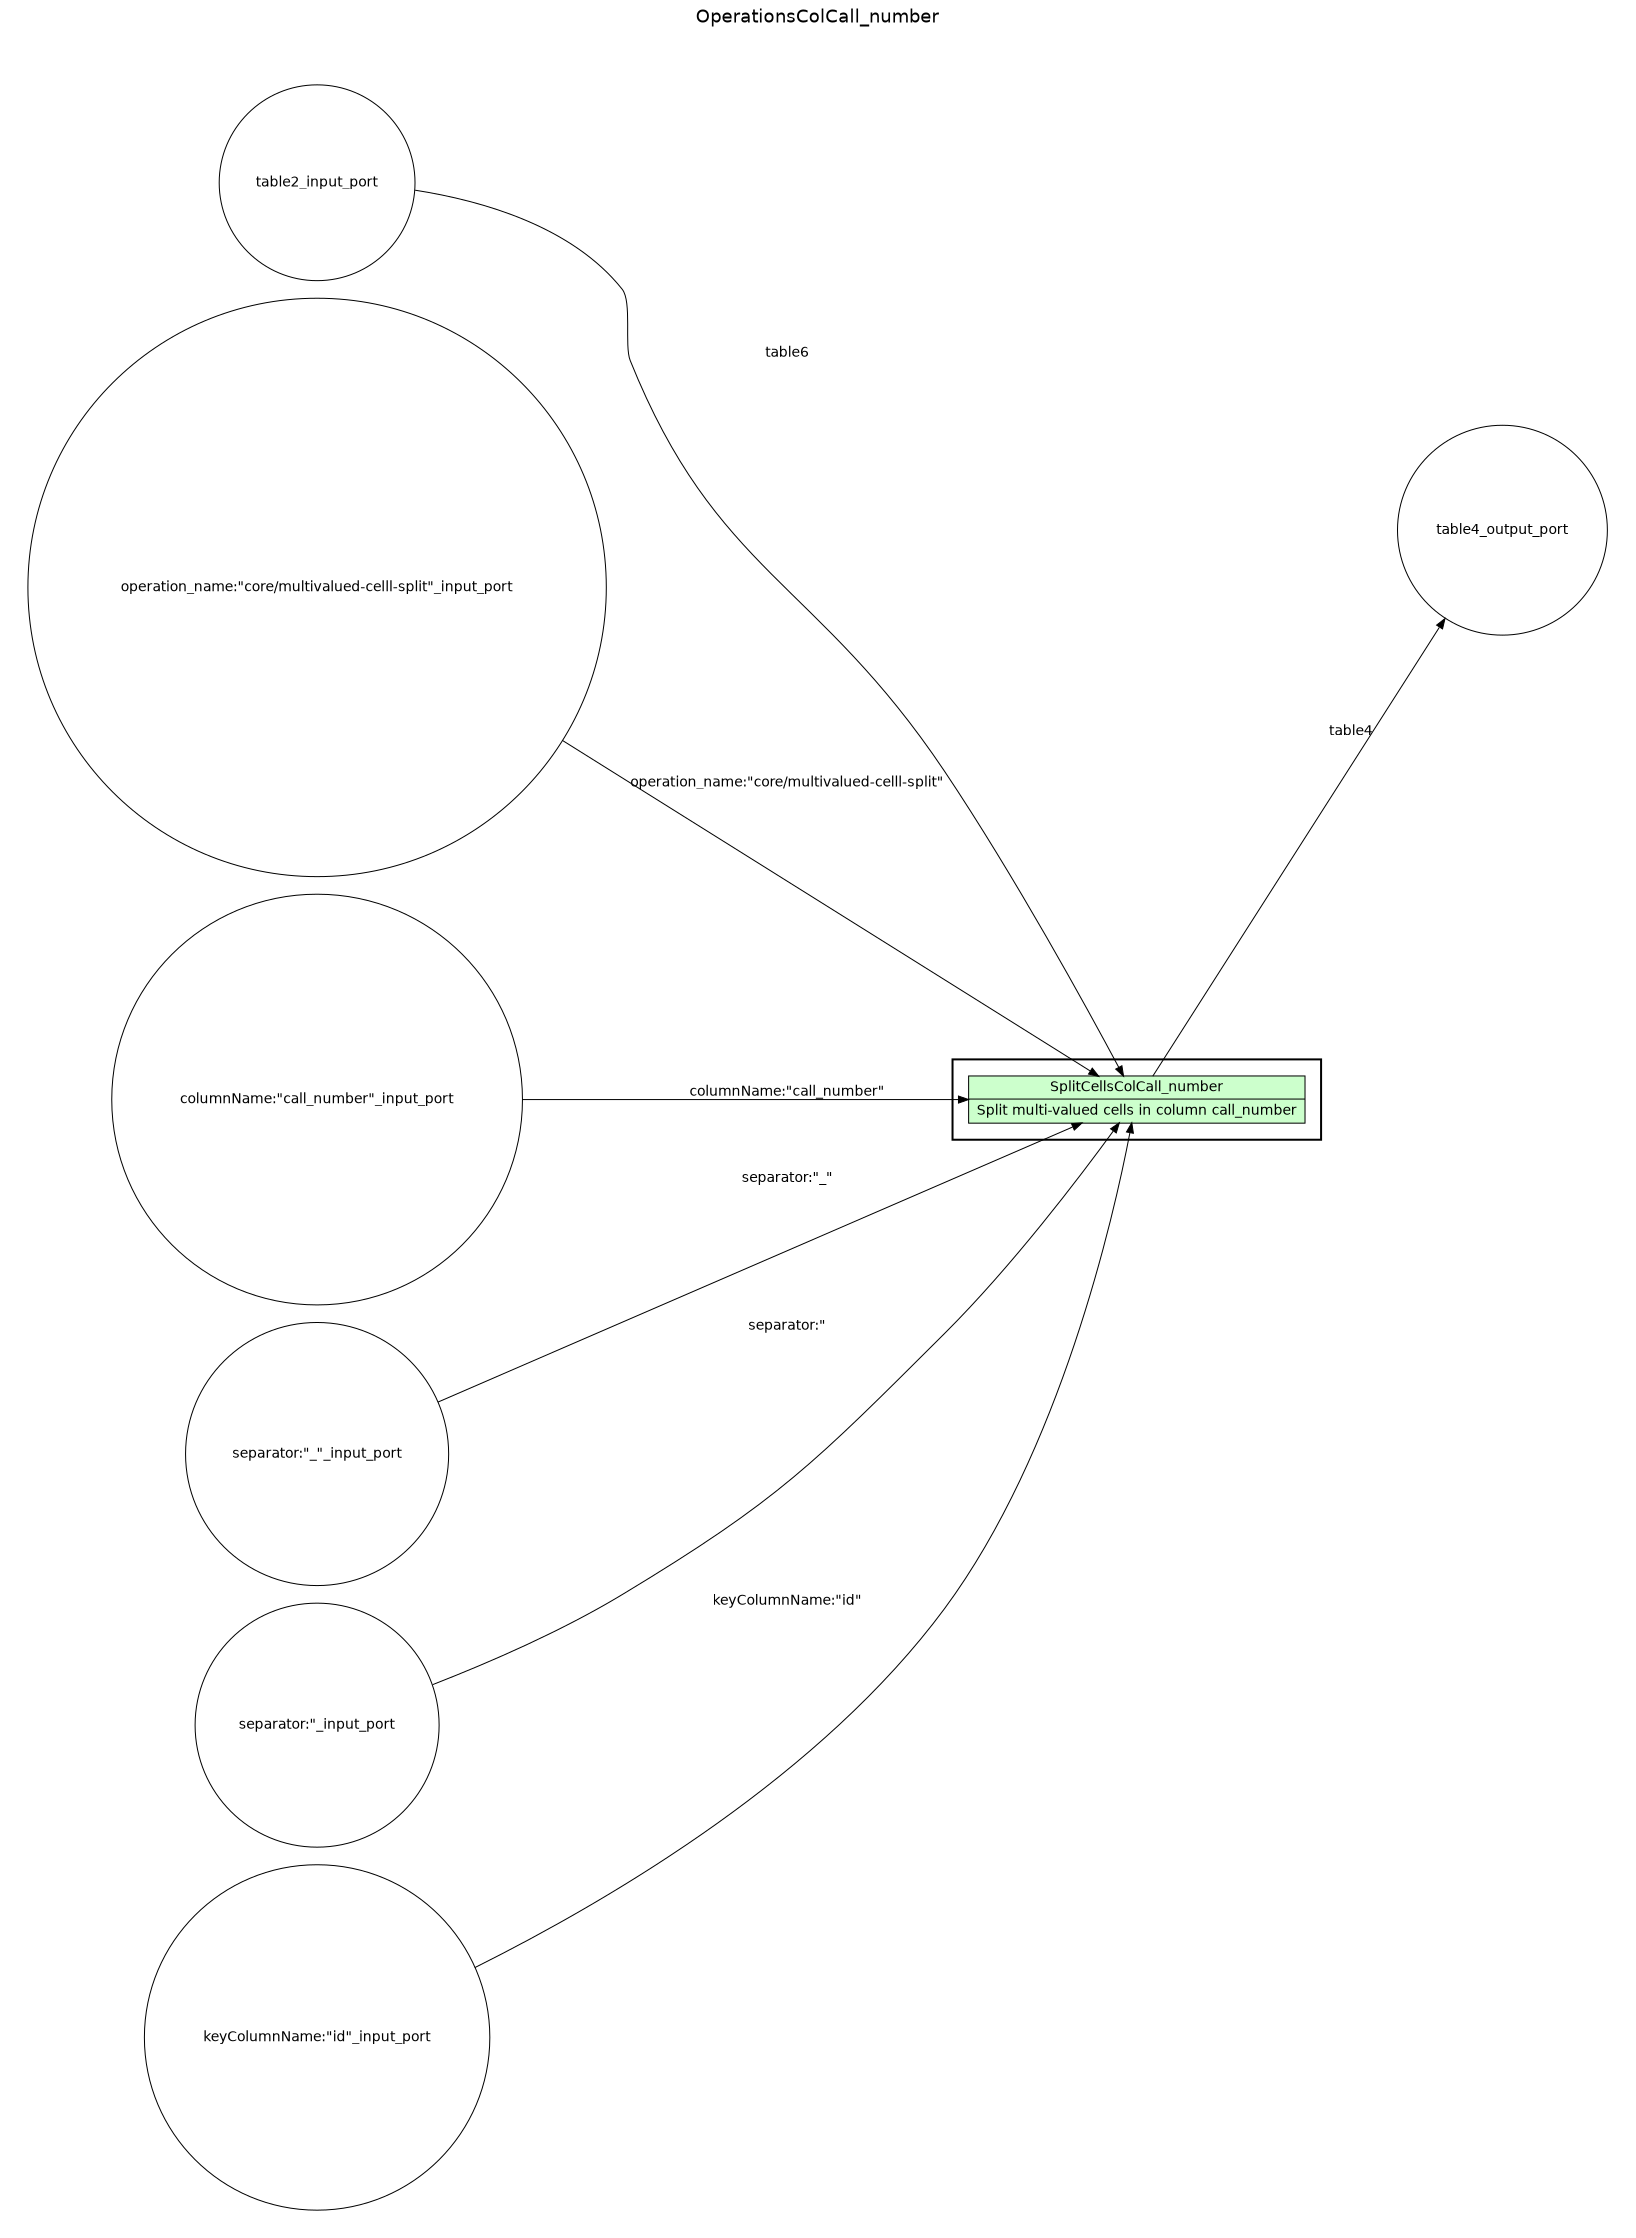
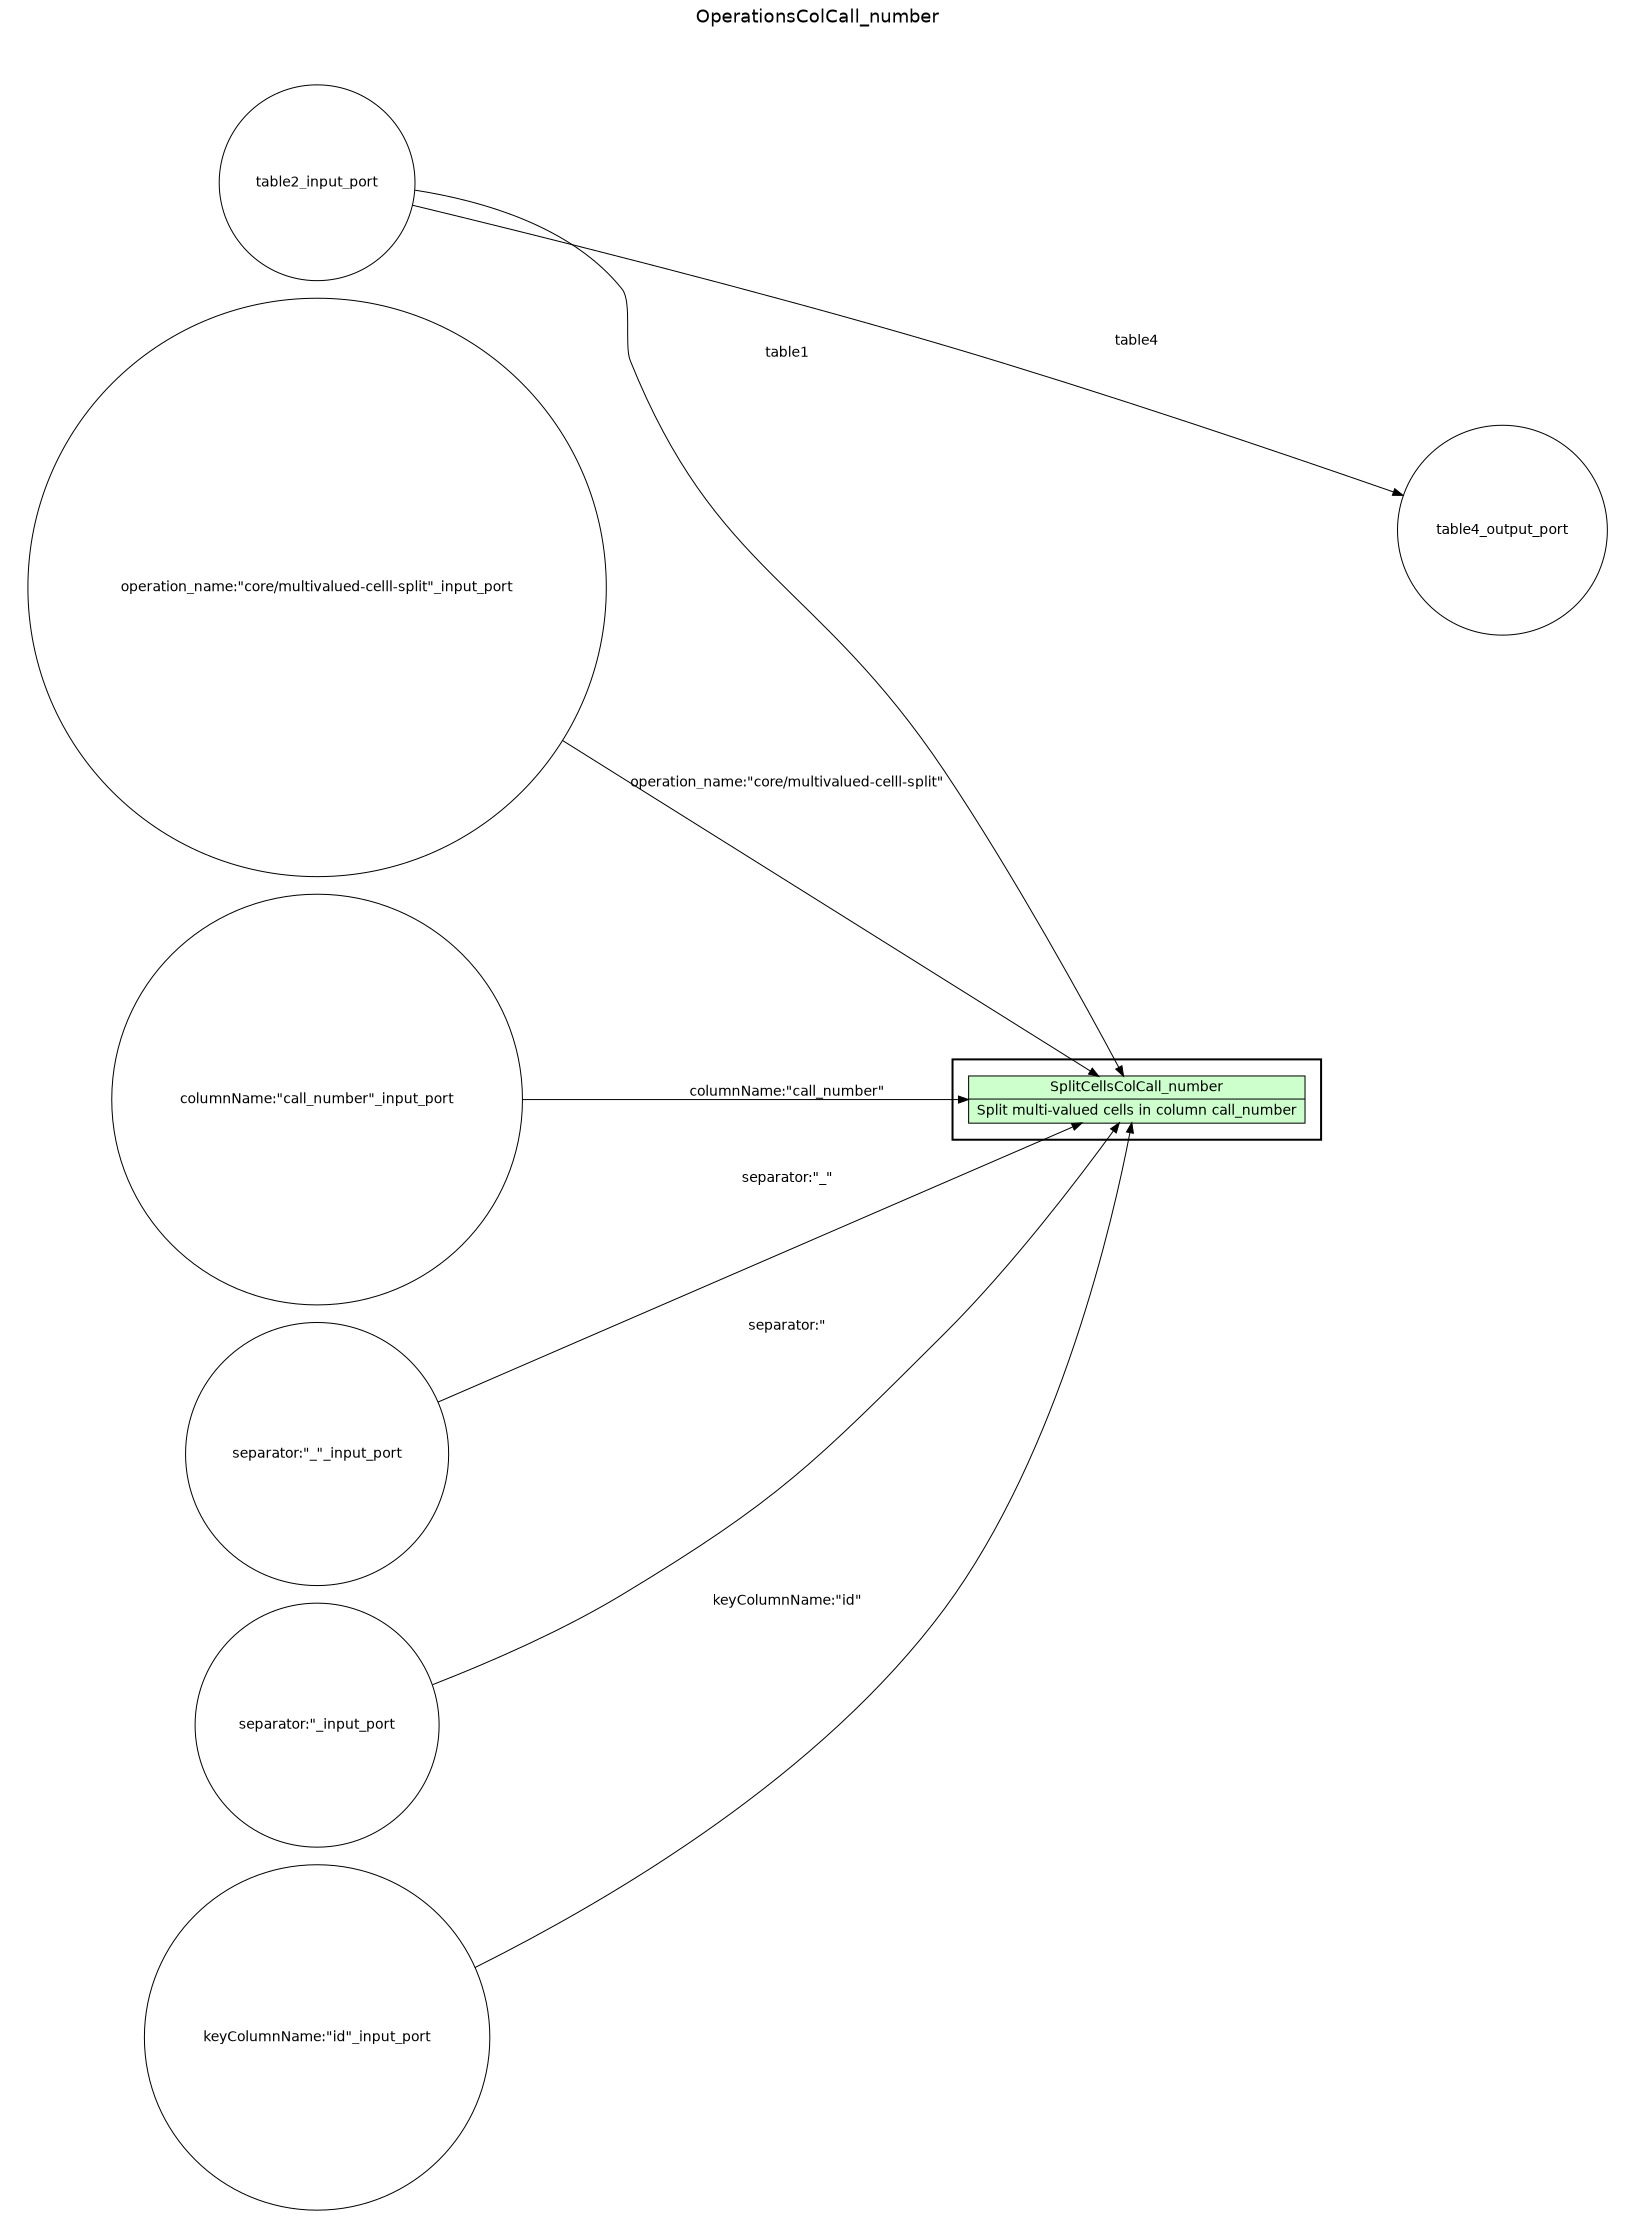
edge "table2_input_port" -> "SplitCellsColCall_number": label "table6" -> "table1"
edge "SplitCellsColCall_number" -> "table4_output_port": now "table2_input_port" -> "table4_output_port"
